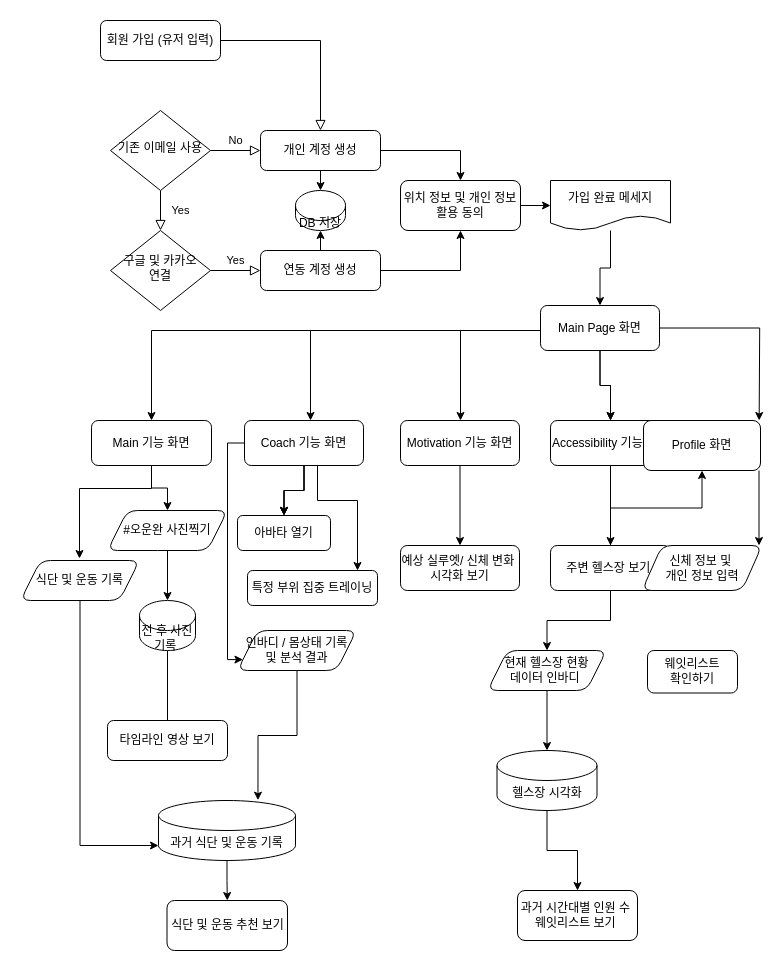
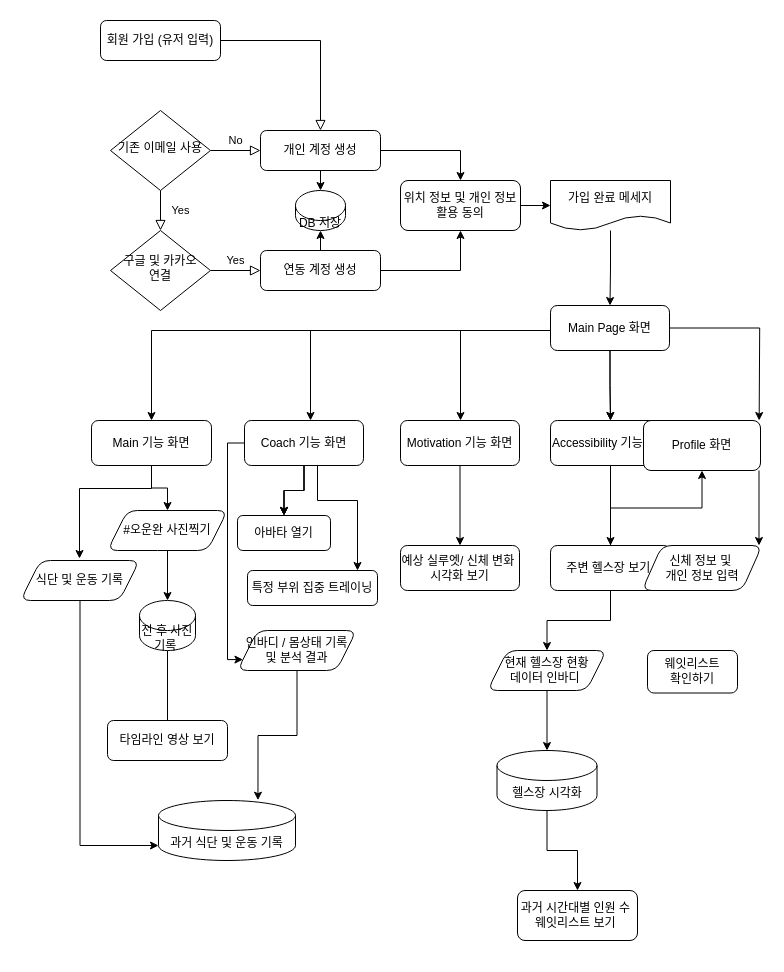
node "Main Page 화면": moved (600, 328) -> (610, 328)
edge "과거 식단 및 운동 기록" -> "식단 및 운동 추천 보기": removed
node "식단 및 운동 추천 보기": removed
